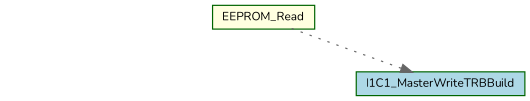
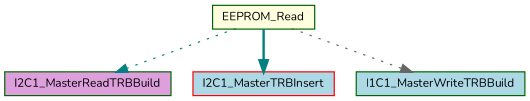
node "I2C1_MasterReadTRBBuild": added
node "I2C1_MasterTRBInsert": added
